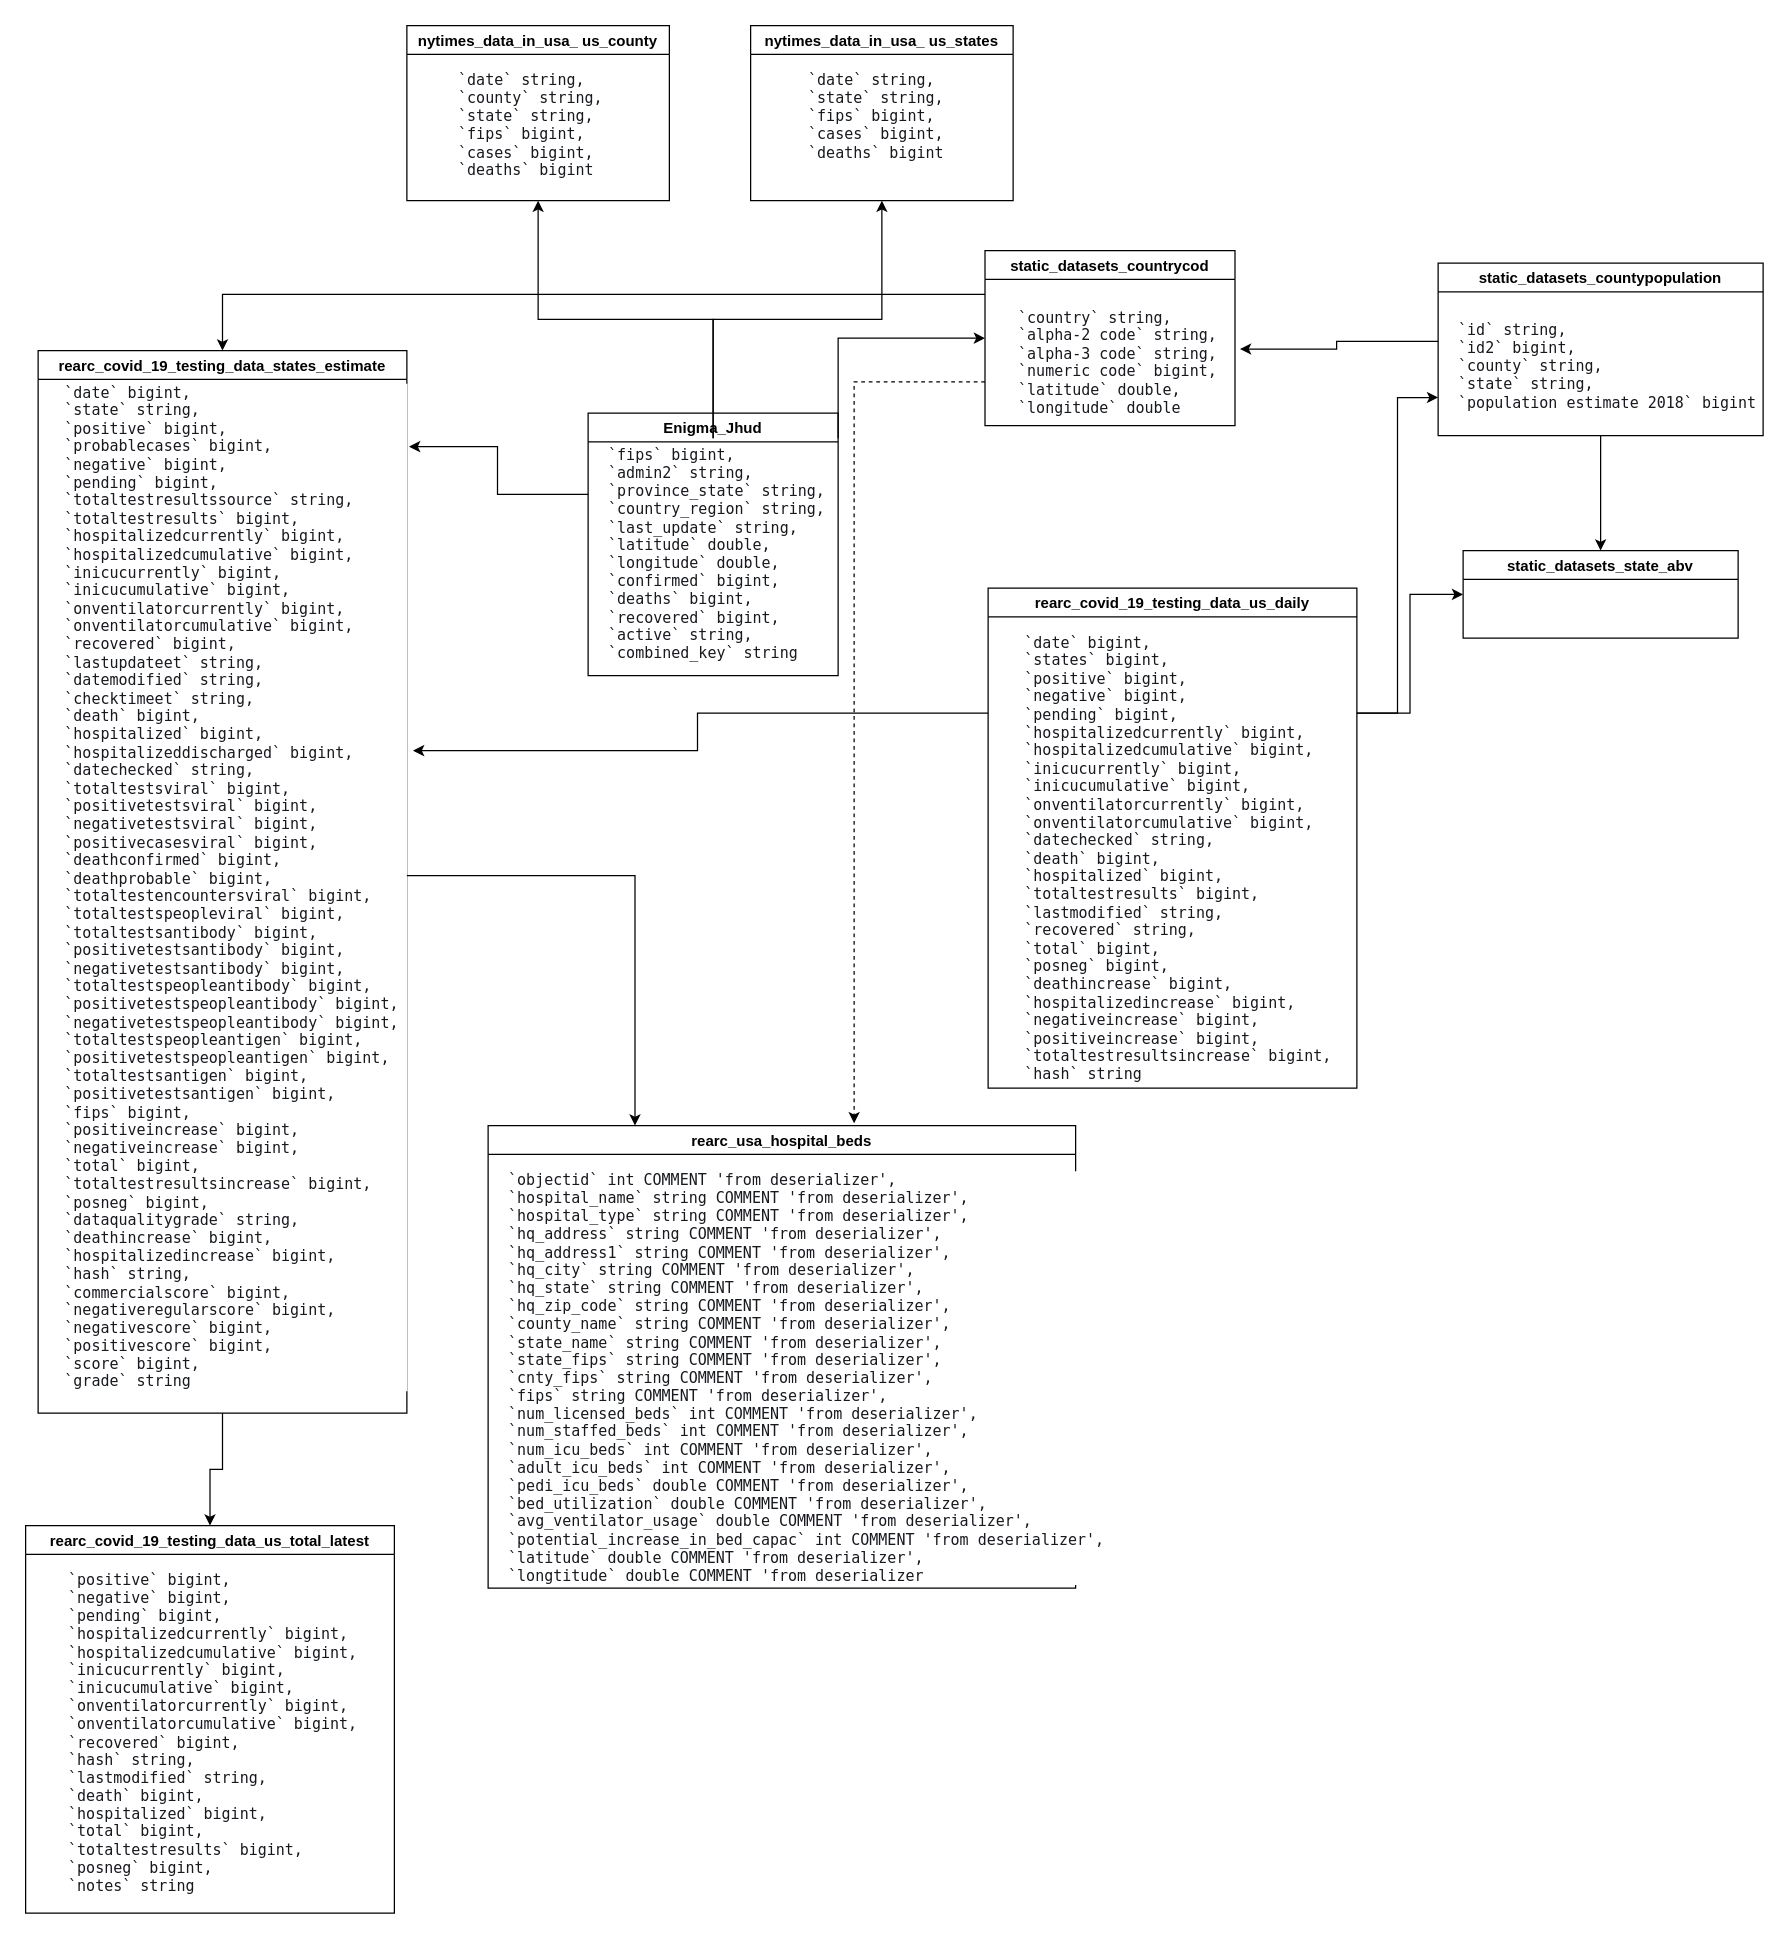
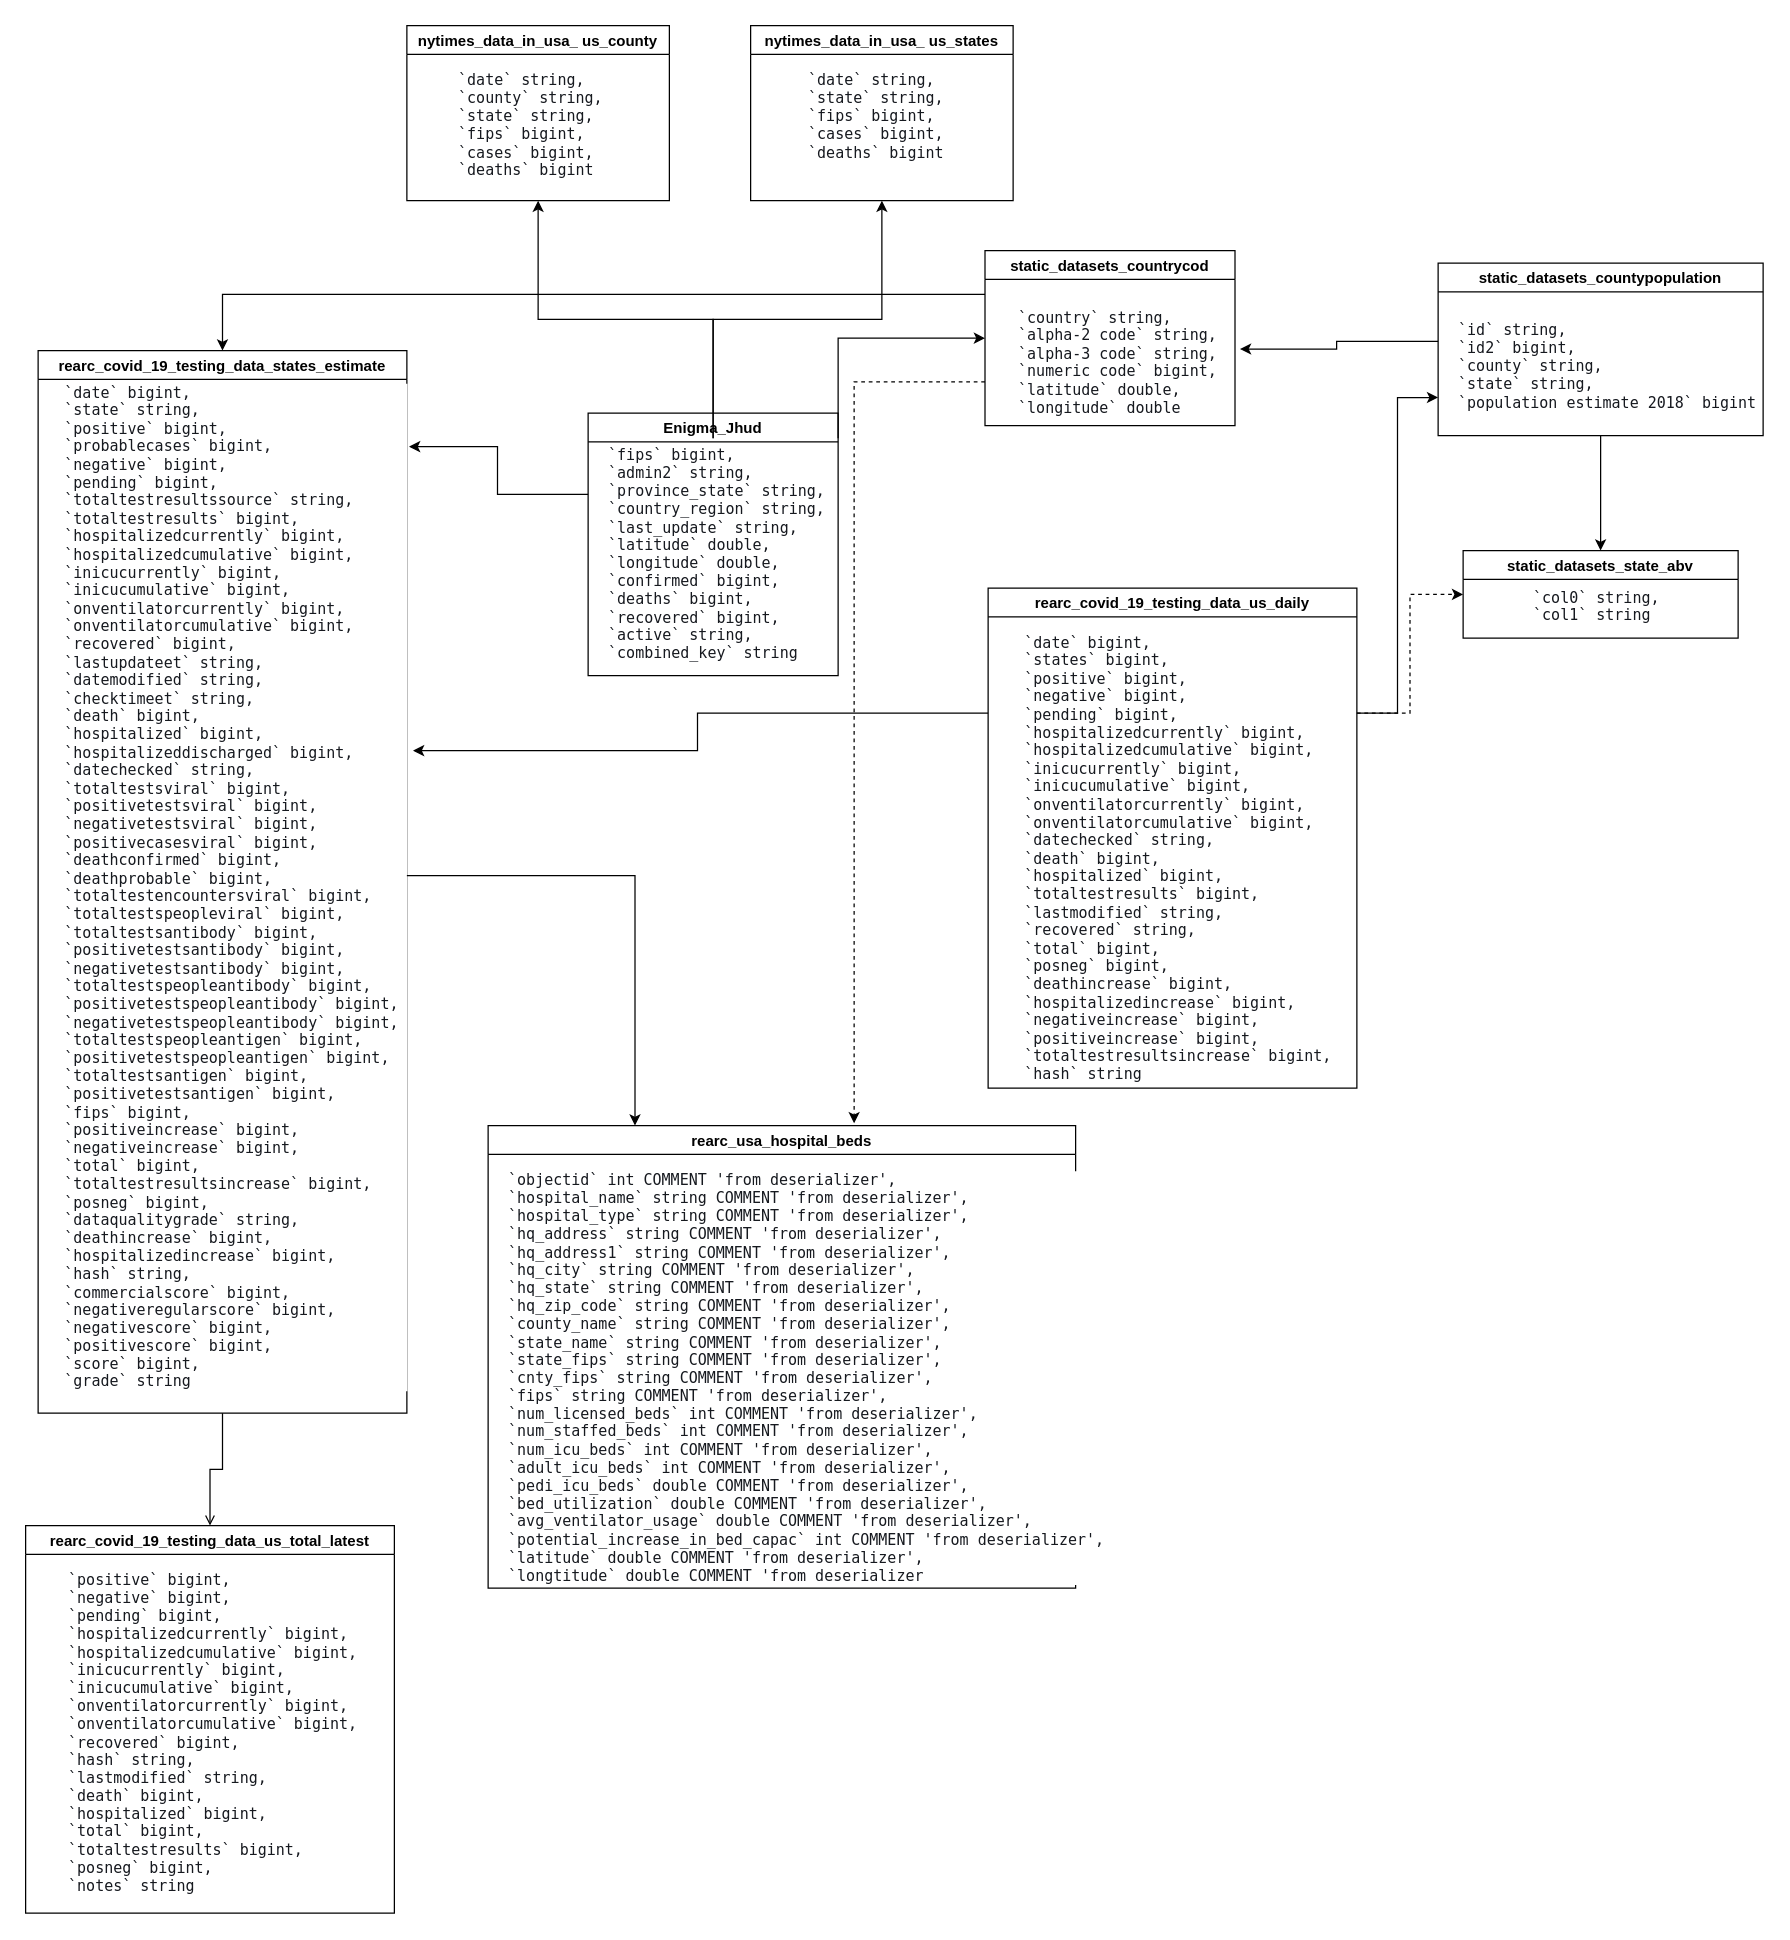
node "`col0` string, `col1` string": added
edge "rearc_covid_19_testing_data_us_daily" -> "static_datasets_state_abv": style solid -> dashed
edge "rearc_covid_19_testing_data_states_estimate" -> "rearc_covid_19_testing_data_us_total_latest": arrowhead classic -> open
